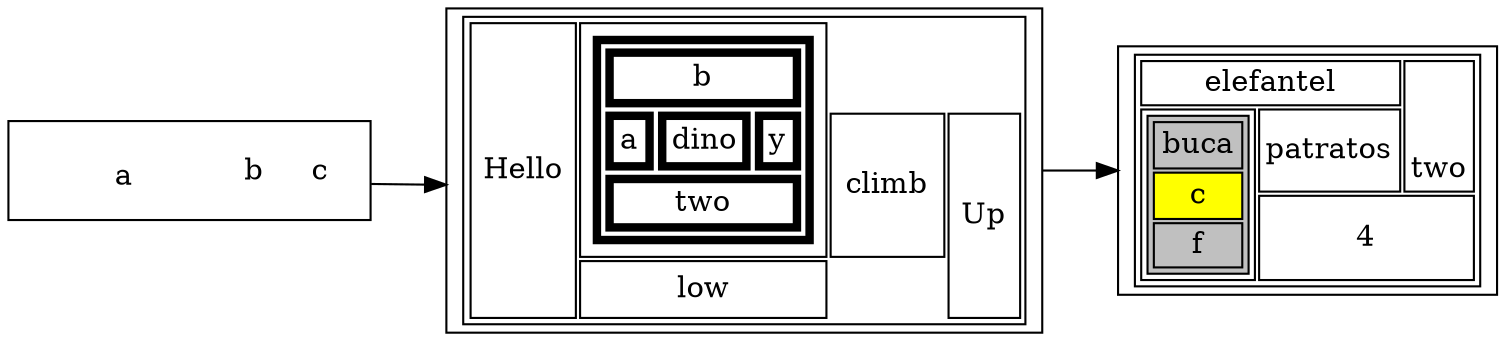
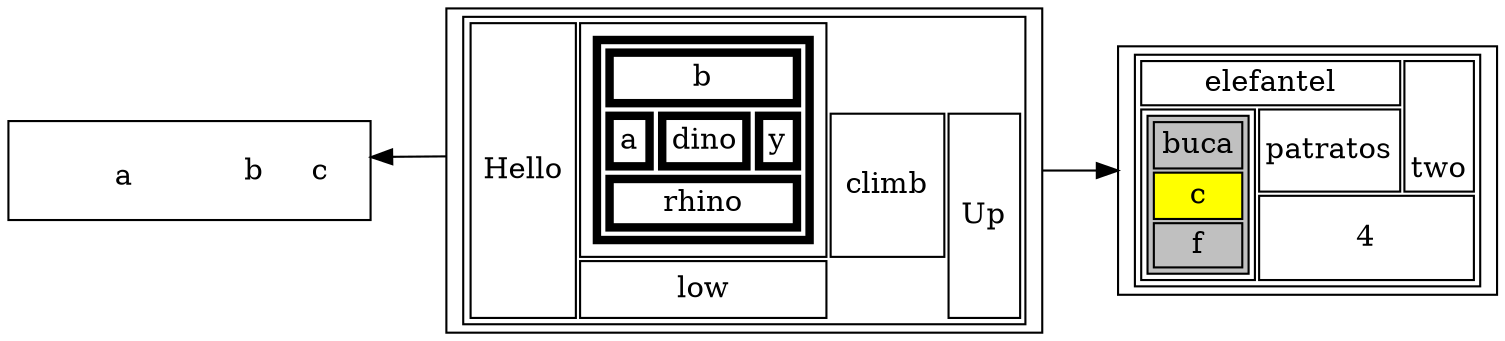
edge "a" -> "Hello": reversed
node "Hello": text "two" -> "rhino"
